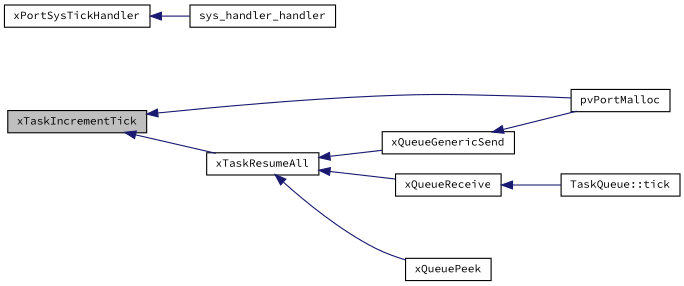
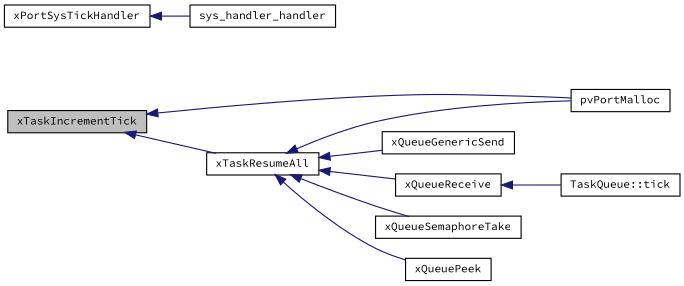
edge "pvPortMalloc" -> "xQueueGenericSend": now "pvPortMalloc" -> "xTaskResumeAll"
node "xQueueSemaphoreTake": added
